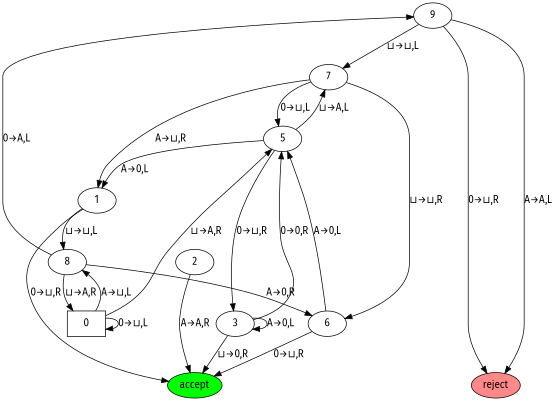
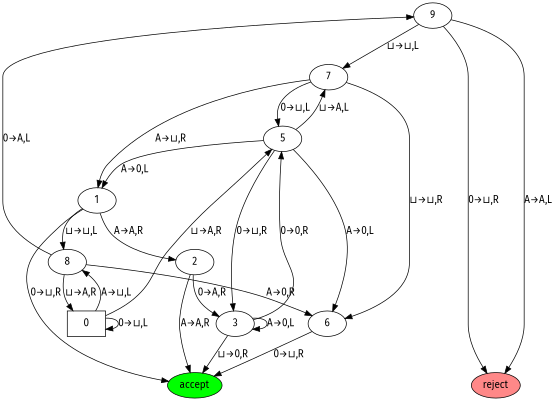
edge "6" -> "5": reversed
edge "1" -> "2": added, label "A→A,R"
edge "2" -> "3": added, label "0→A,R"
